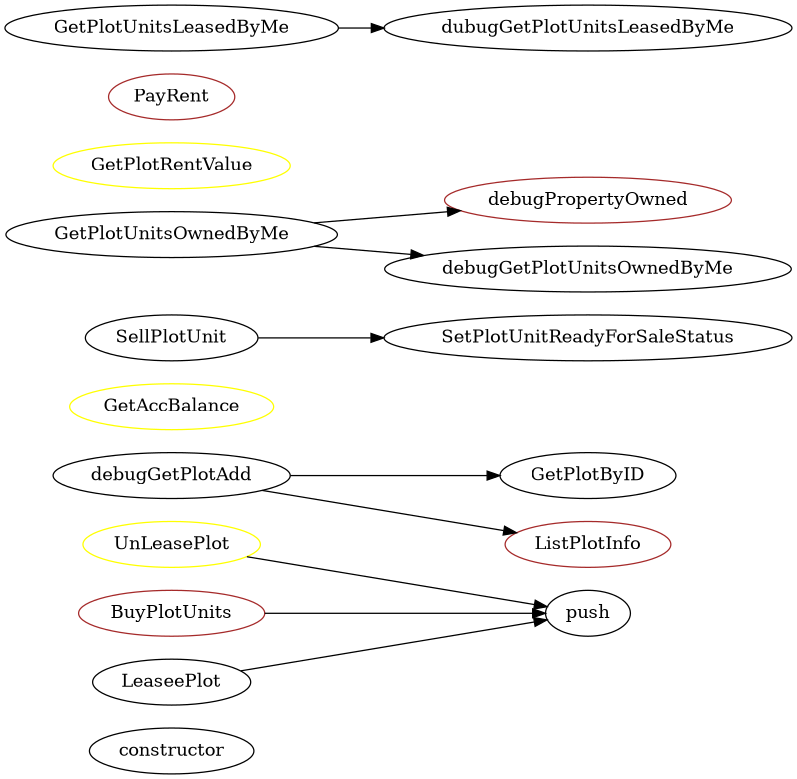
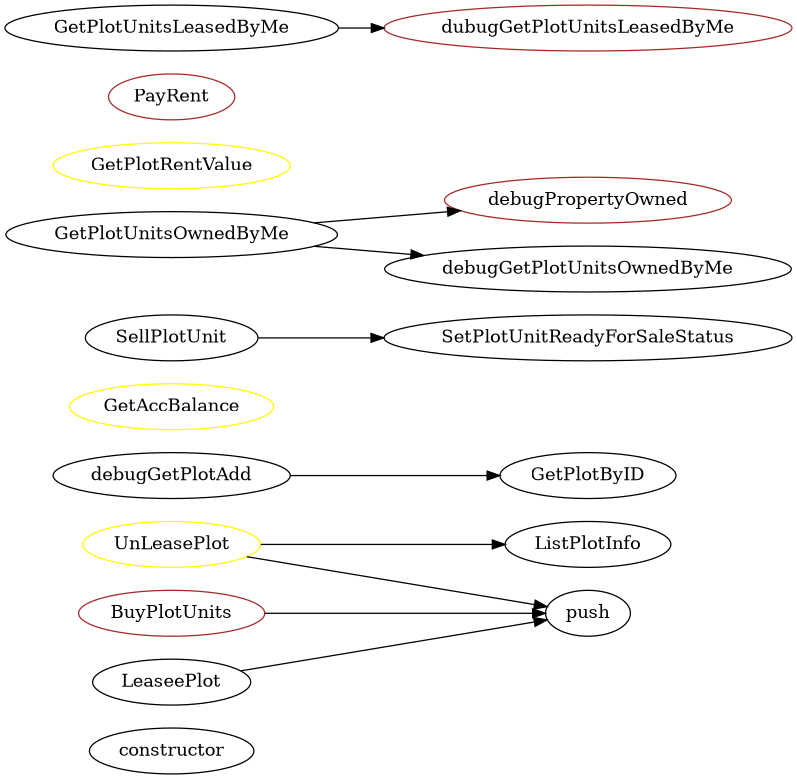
node "dubugGetPlotUnitsLeasedByMe": color black -> brown
edge "debugGetPlotAdd" -> "ListPlotInfo": now "UnLeasePlot" -> "ListPlotInfo"
node "ListPlotInfo": color brown -> black
